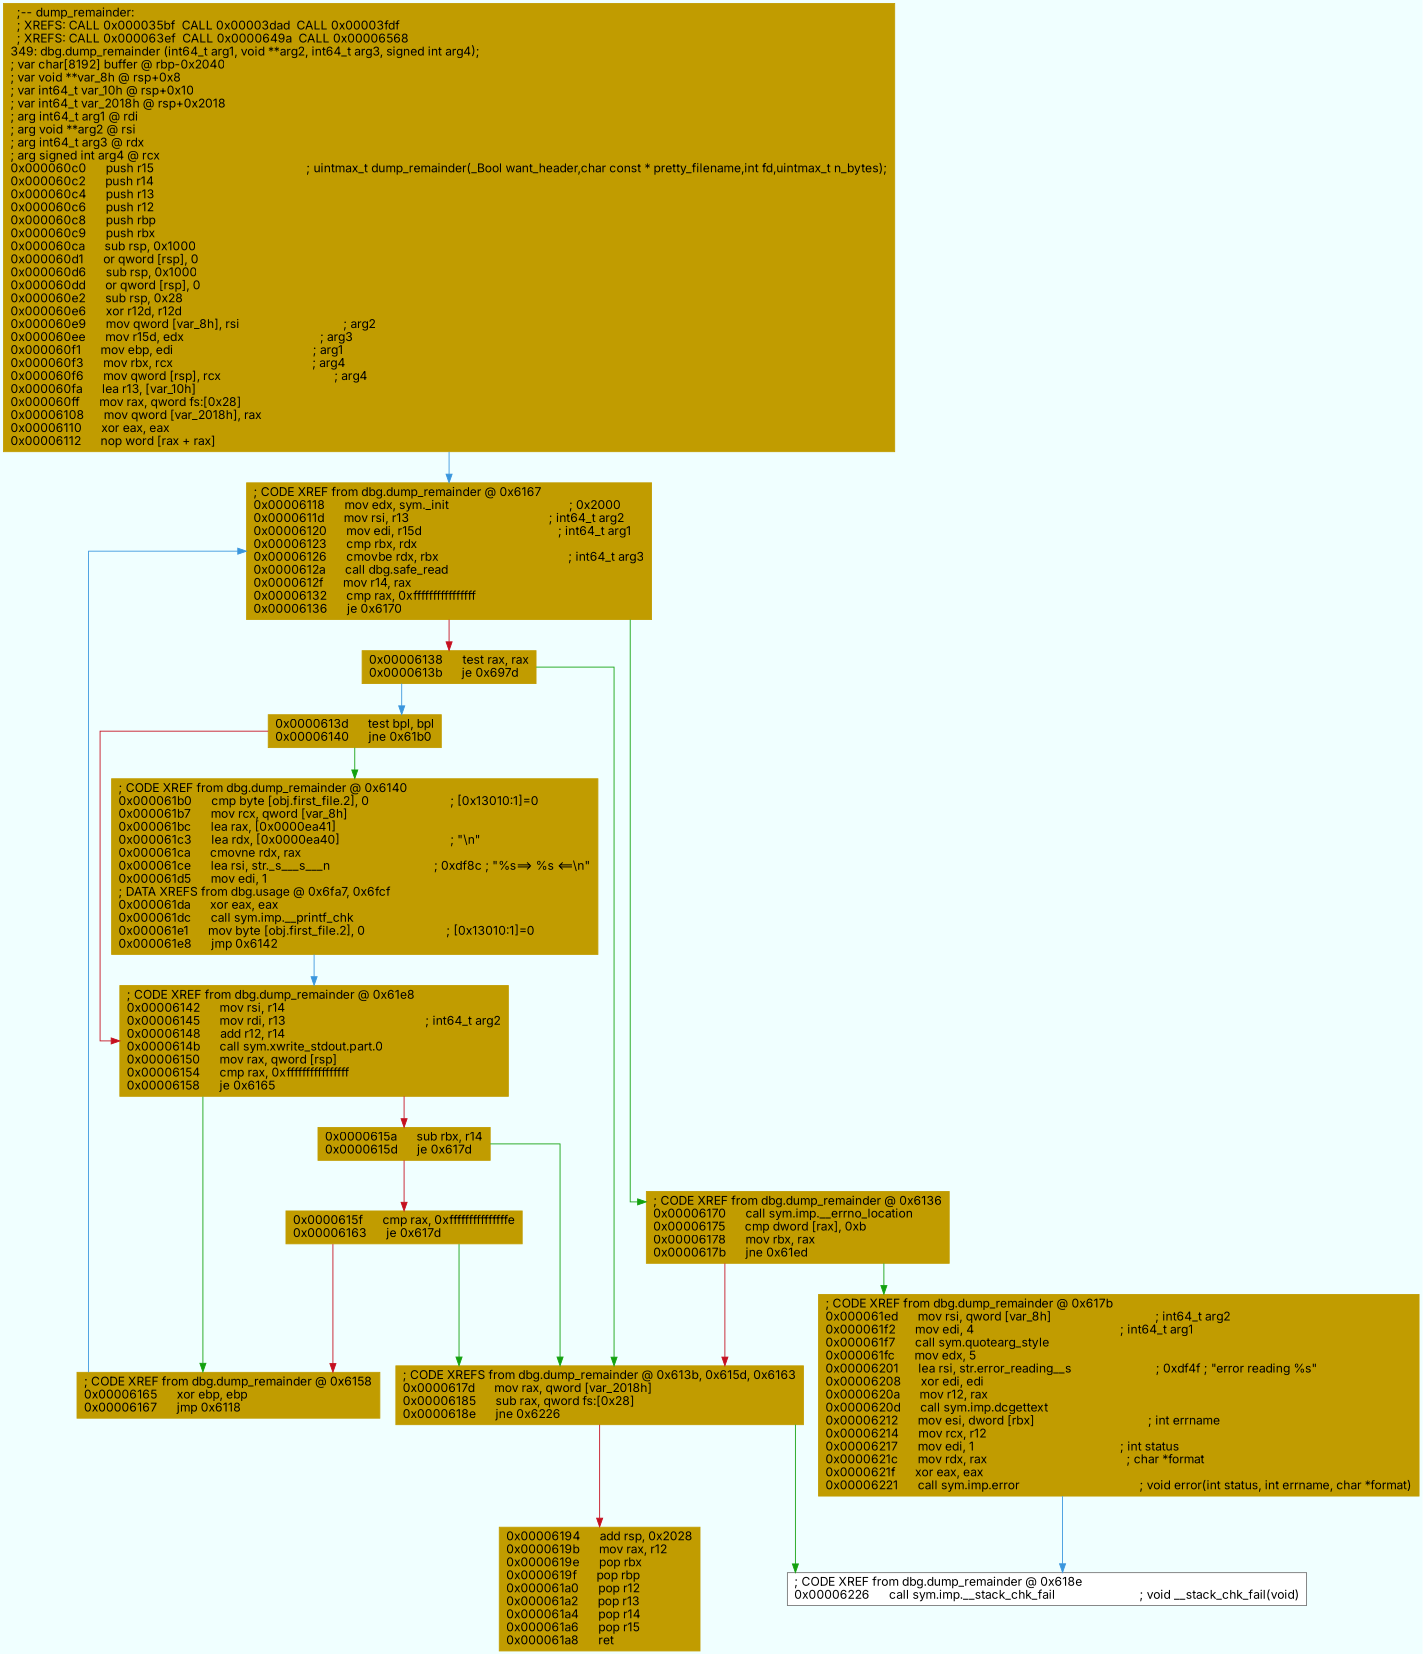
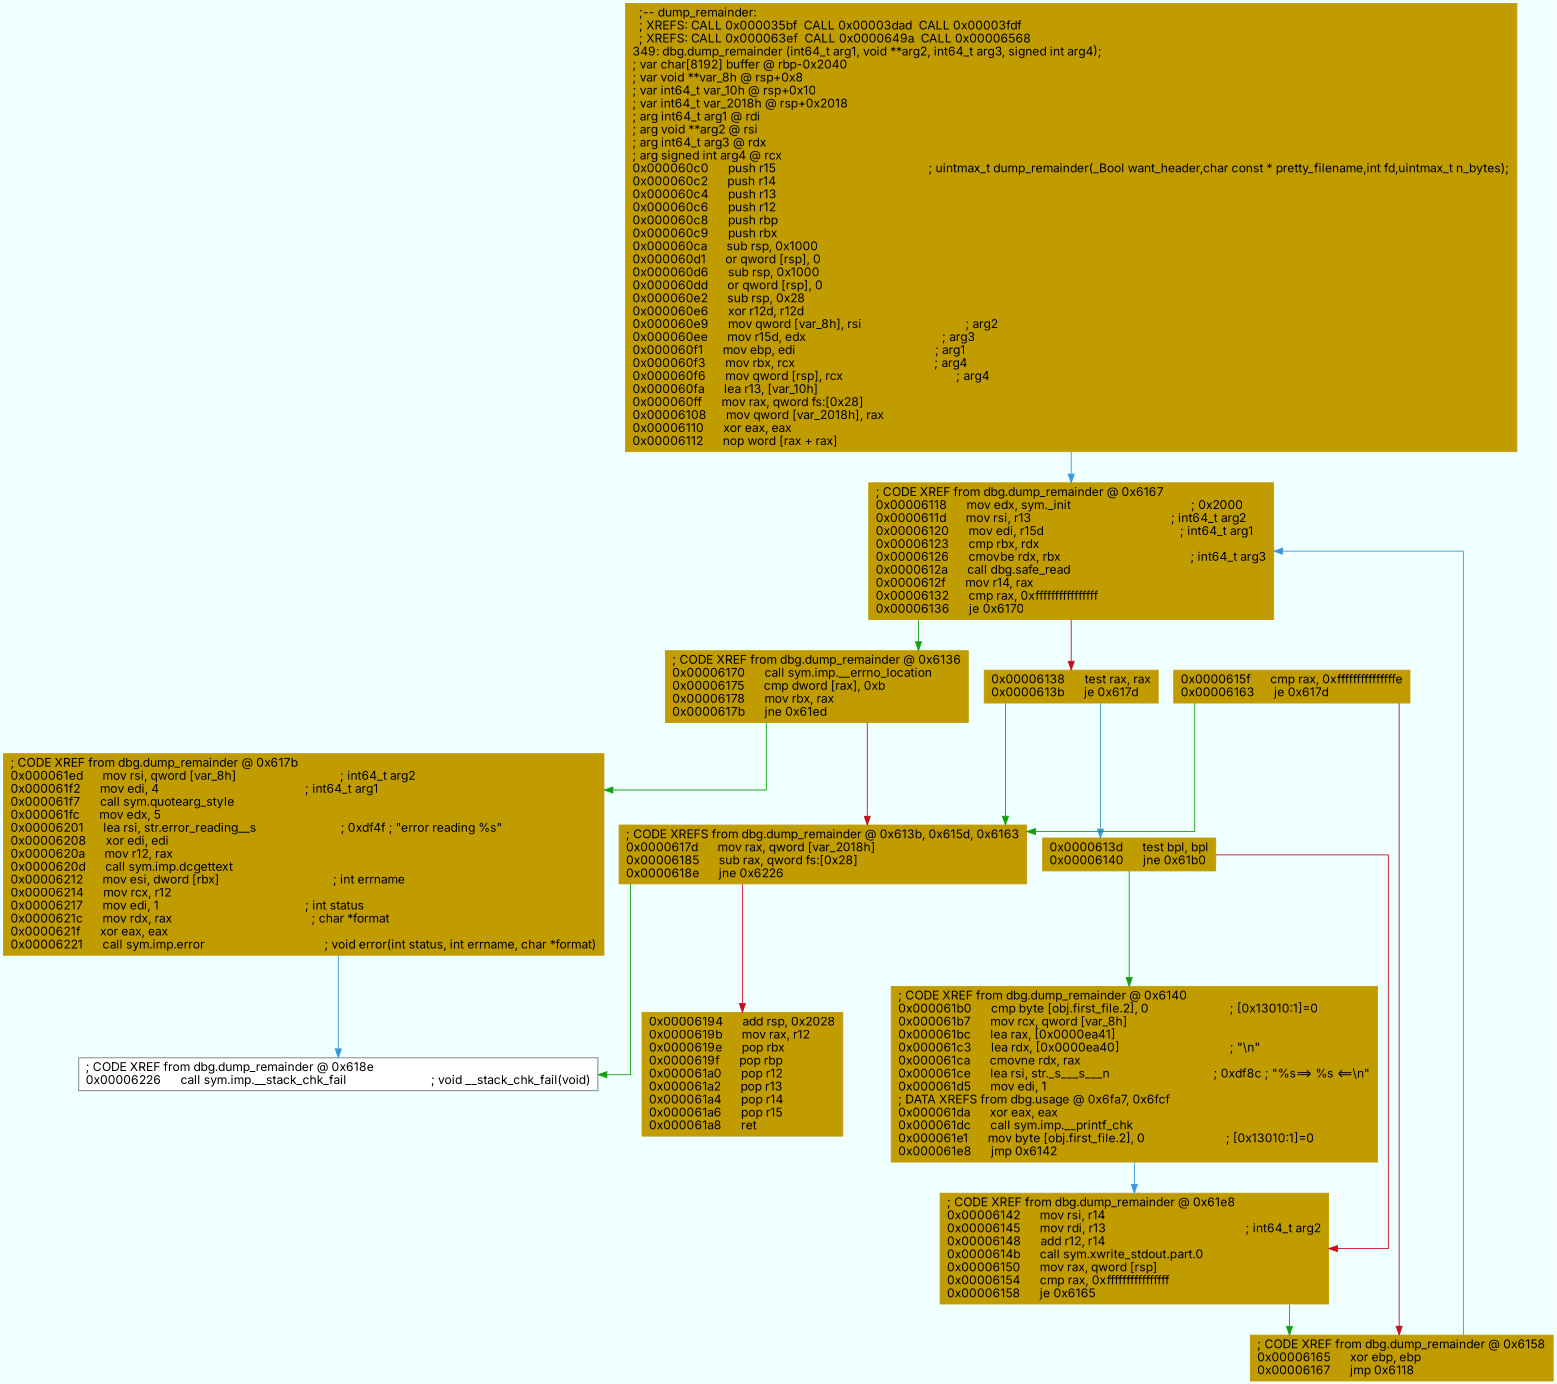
node "0x00006138      test rax, rax 0x0000613b      je 0x697d": label "0x00006138      test rax, rax 0x0000613b      je 0x697d" -> "0x00006138      test rax, rax 0x0000613b      je 0x617d"
node "0x0000615a      sub rbx, r14 0x0000615d      je 0x617d": removed
